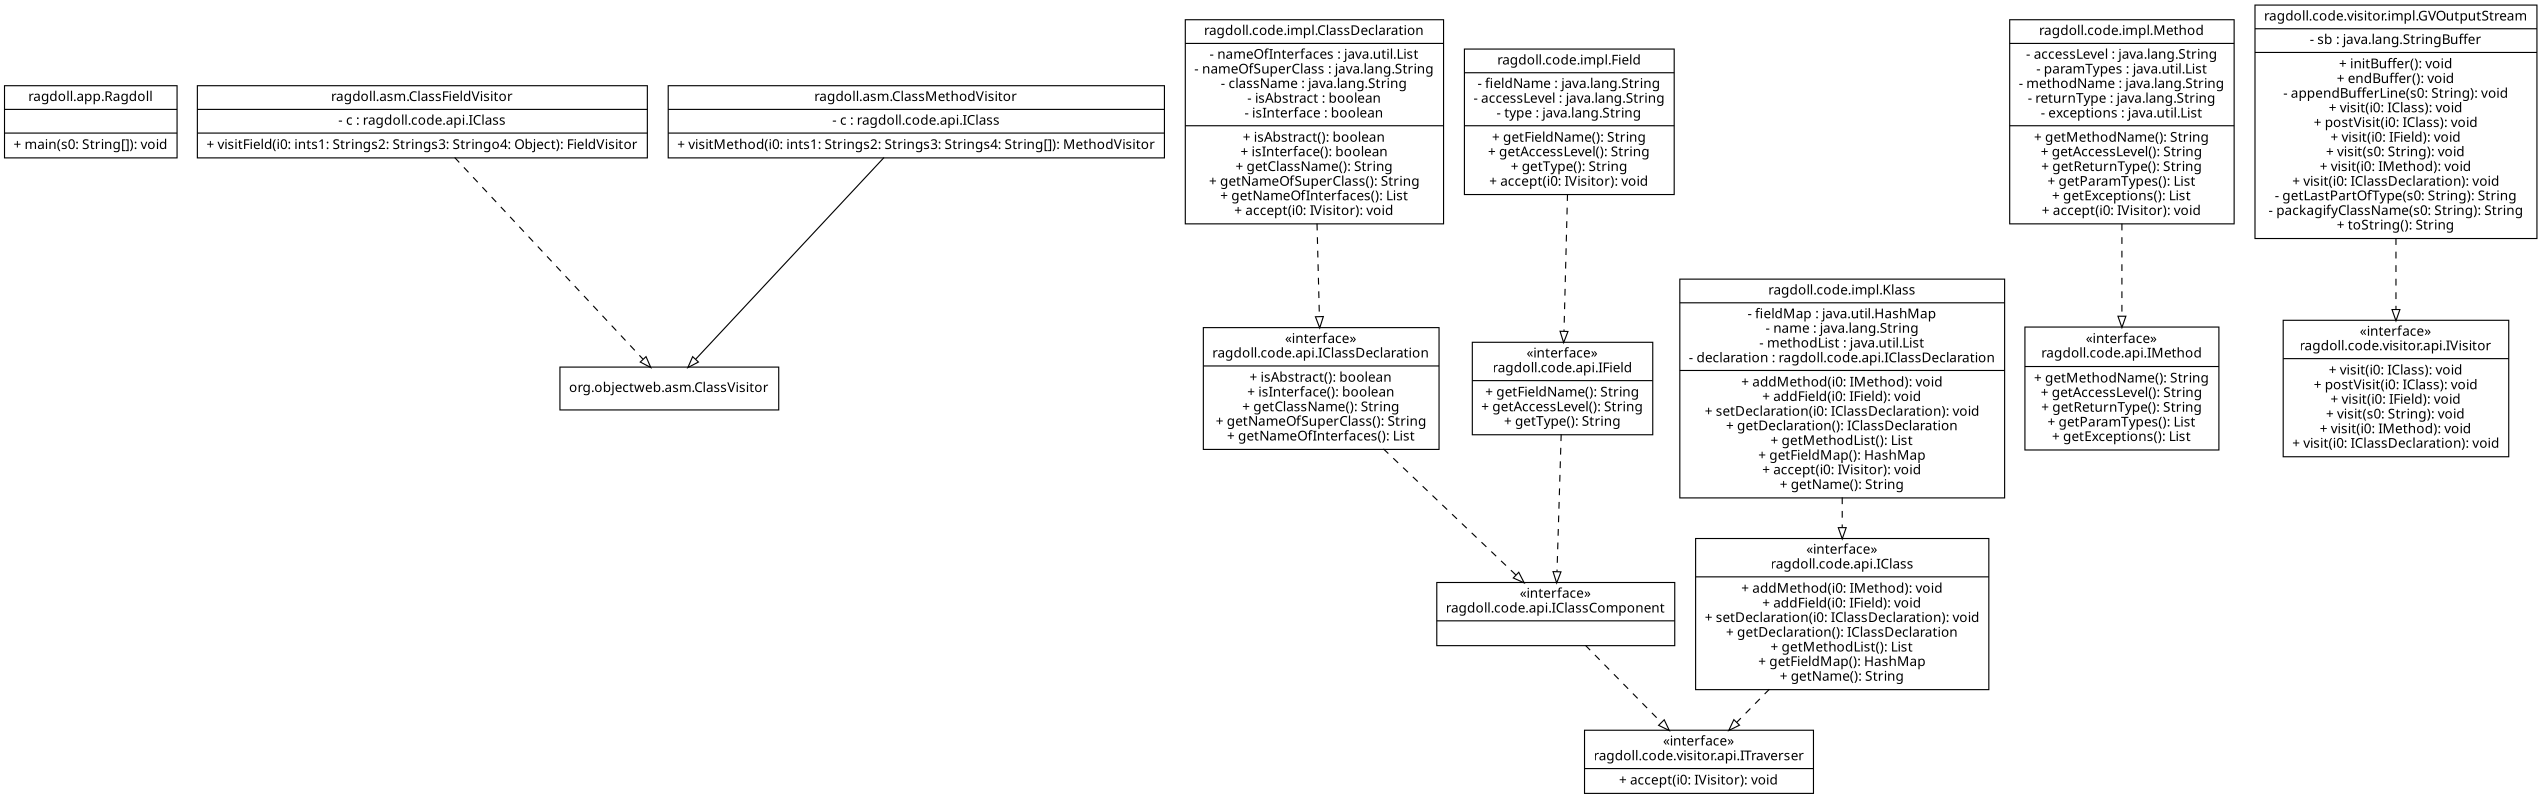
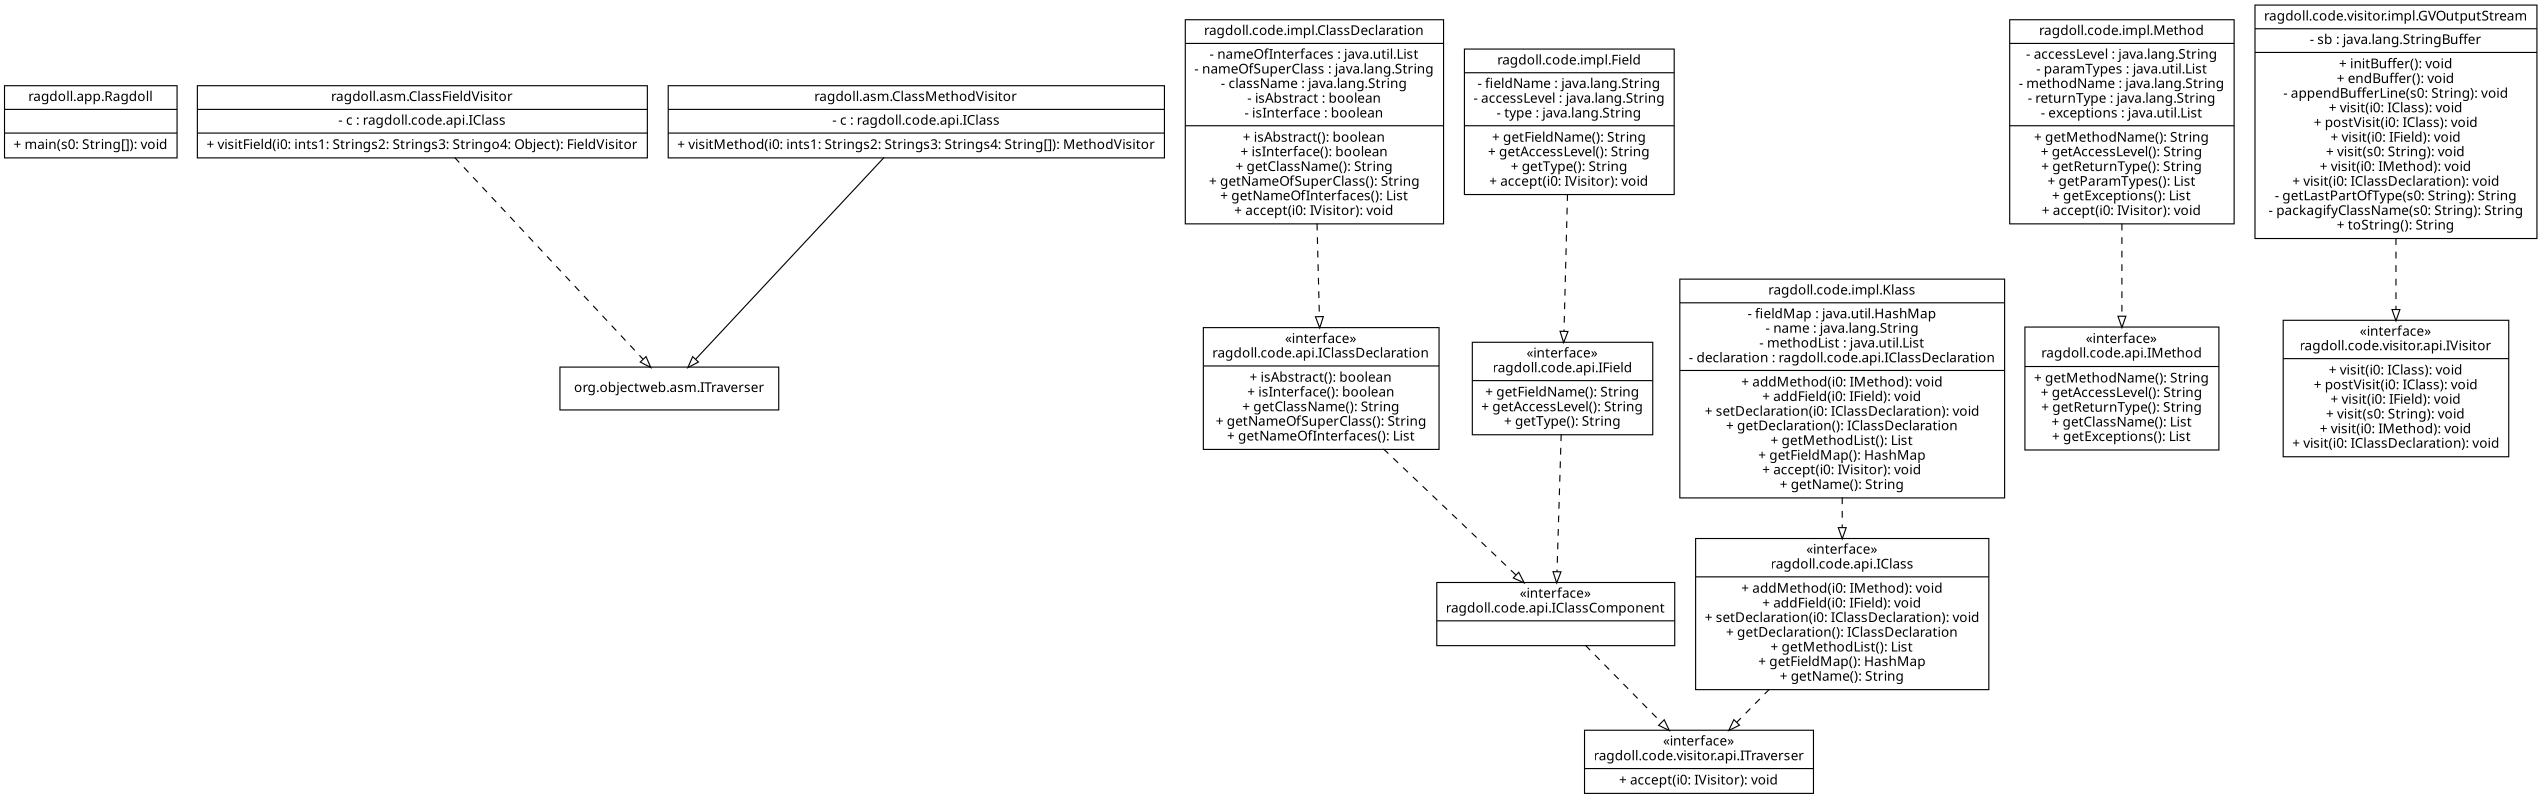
node "org.objectweb.asm.ClassVisitor": label "org.objectweb.asm.ClassVisitor" -> "org.objectweb.asm.ITraverser"
node "ragdoll.code.api.IMethod": text "+ getParamTypes(): List" -> "+ getClassName(): List"
